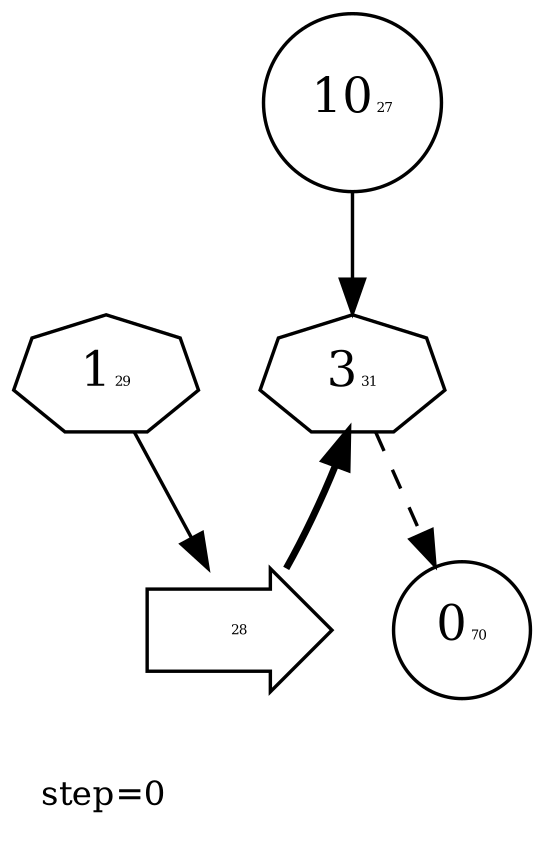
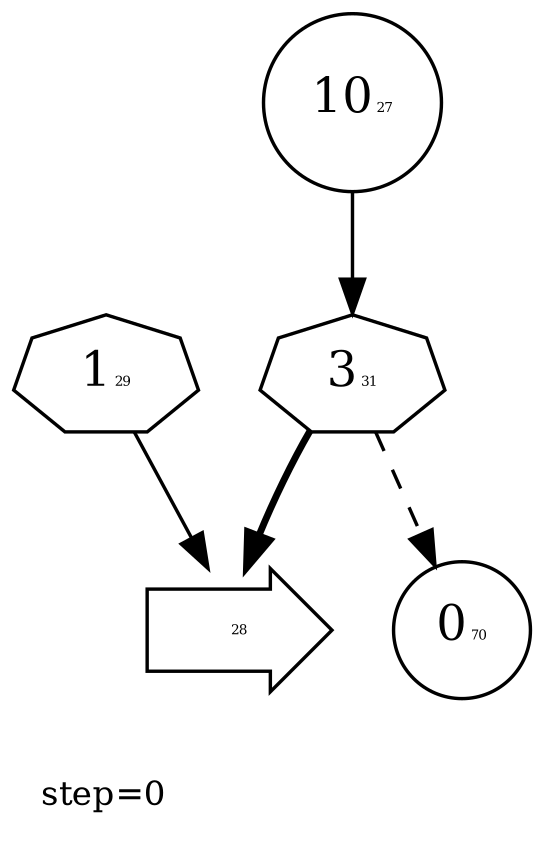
edge "28" -> "3": reversed
